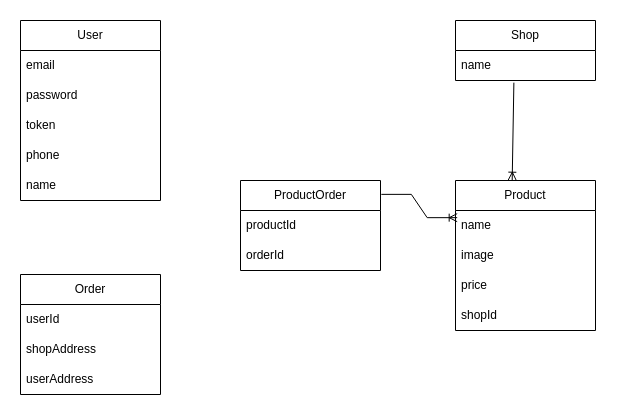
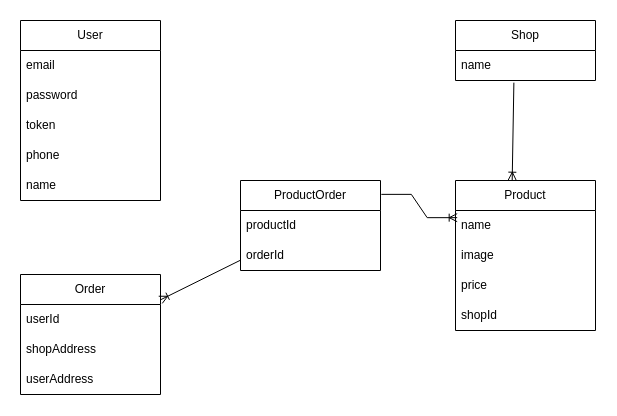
edge "ProductOrder" -> "Order": added
